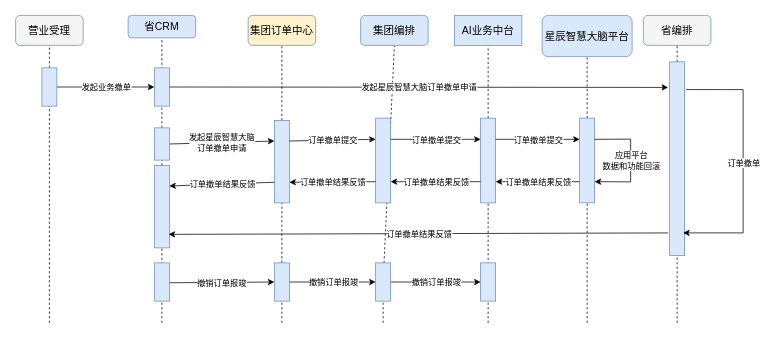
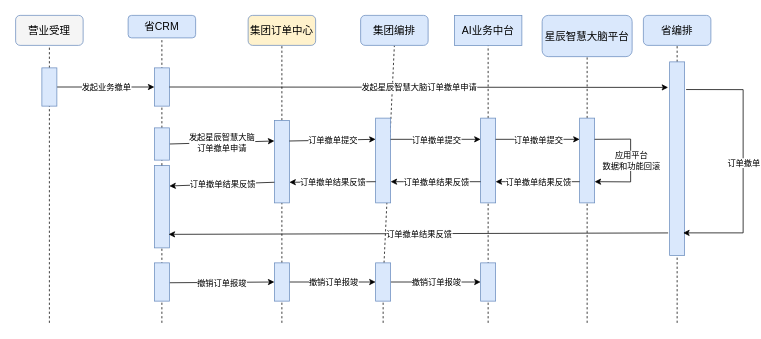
node "省编排": fillcolor #f5f5f5 -> #dae8fc
